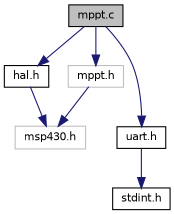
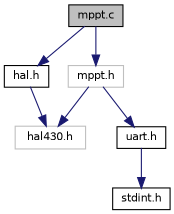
edge "mppt.c" -> "uart.h": now "mppt.h" -> "uart.h"
node "msp430.h": label "msp430.h" -> "hal430.h"
